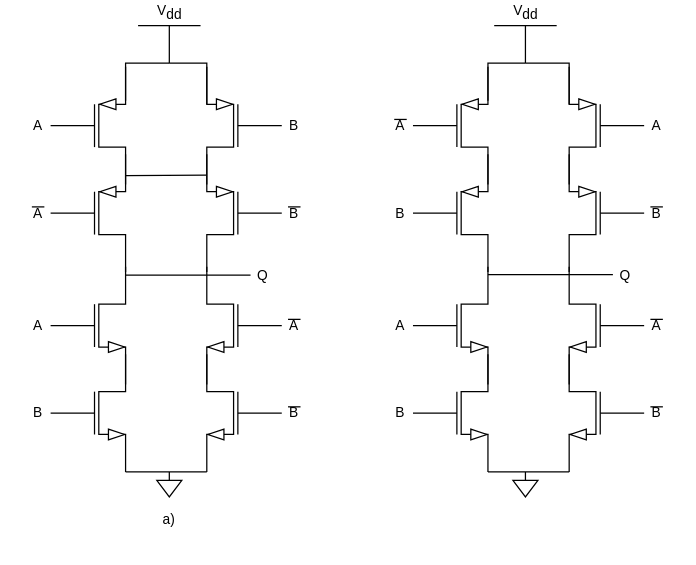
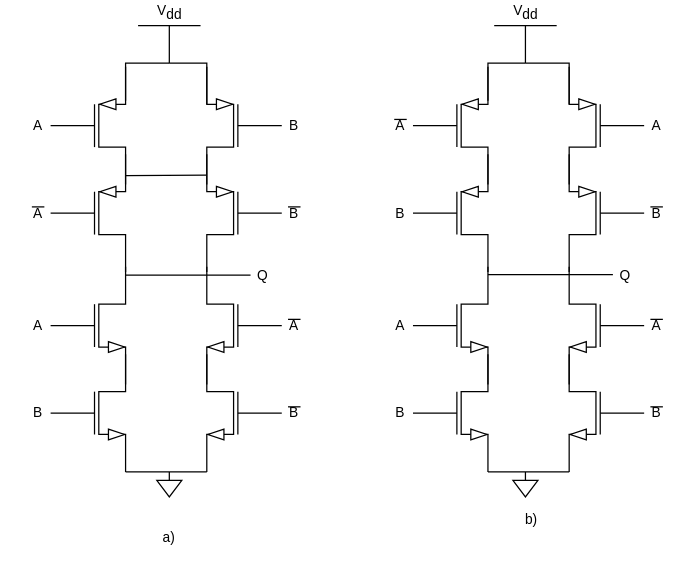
node "a)": moved (169, 519) -> (169, 538)
node "b)": added
